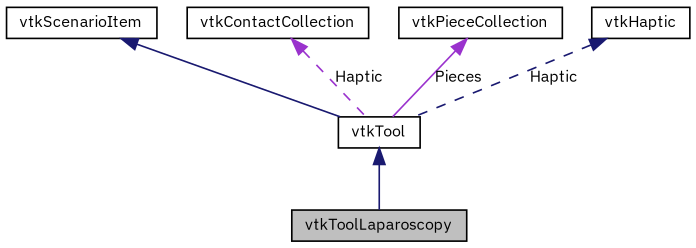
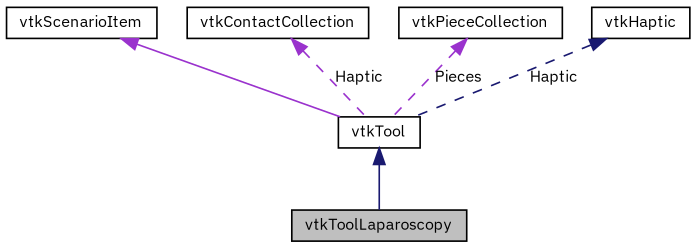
edge "vtkTool" -> "vtkScenarioItem": color midnightblue -> darkorchid3
edge "vtkTool" -> "vtkPieceCollection": style solid -> dashed
